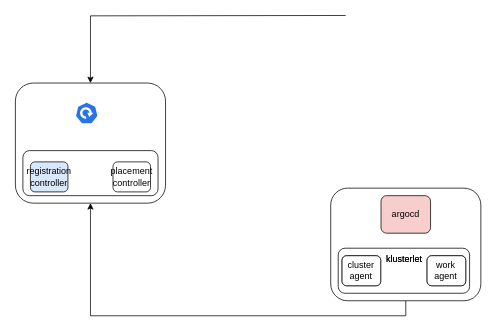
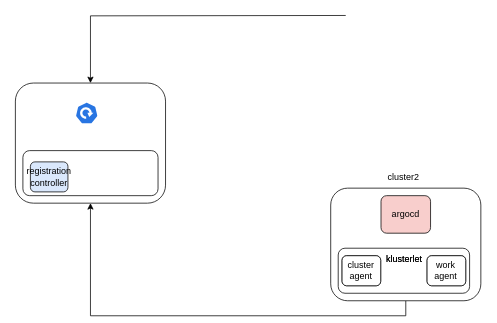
node "placement controller": removed
node "cluster2": added
